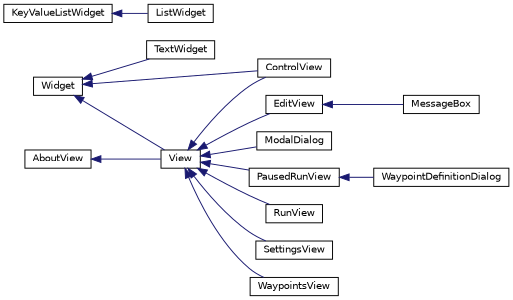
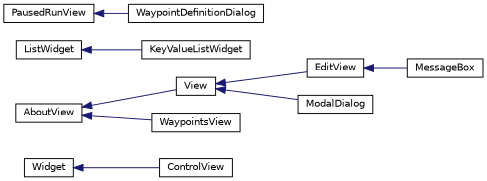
edge "ListWidget" -> "KeyValueListWidget": reversed
node "TextWidget": removed
edge "ControlView" -> "View": removed
edge "View" -> "Widget": removed
edge "PausedRunView" -> "View": removed
node "RunView": removed
edge "WaypointsView" -> "View": now "WaypointsView" -> "AboutView"
node "SettingsView": removed
